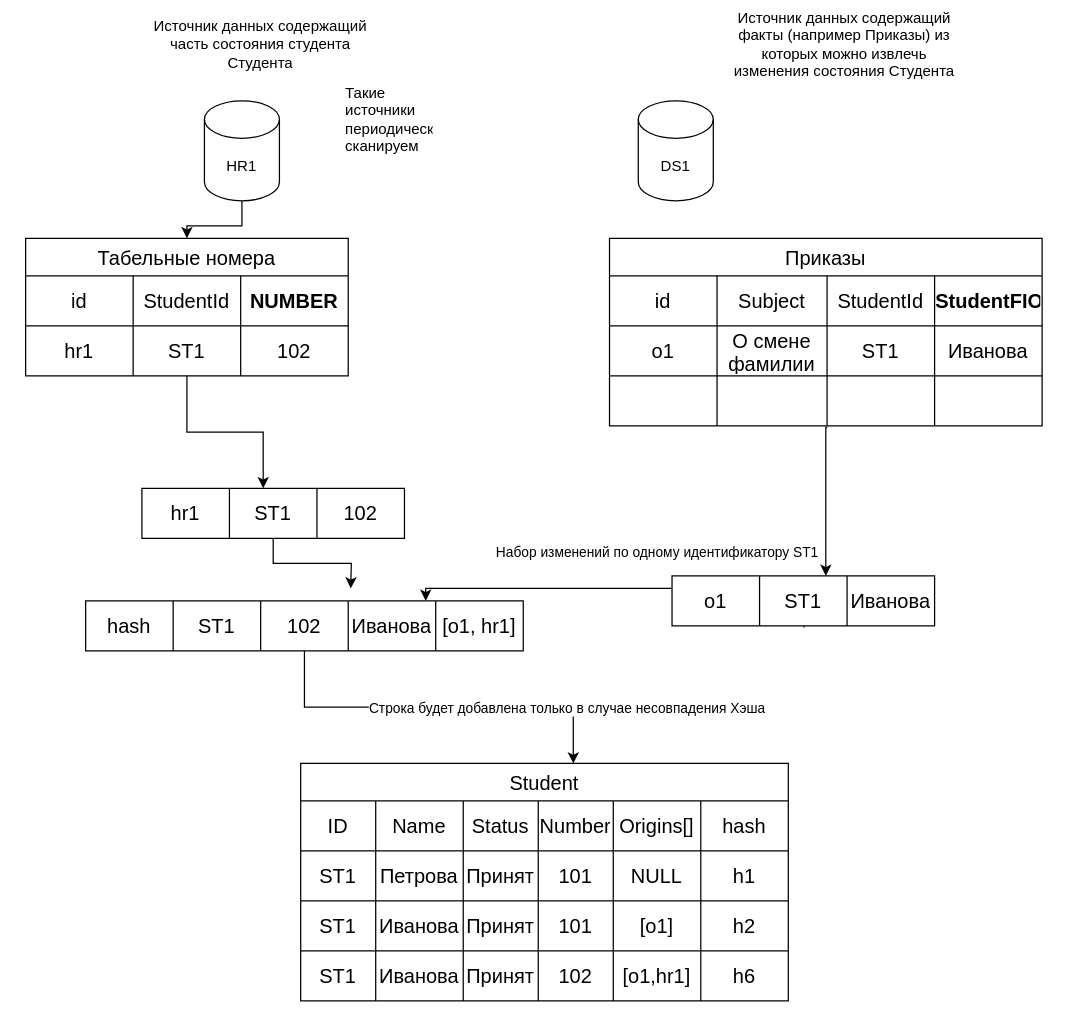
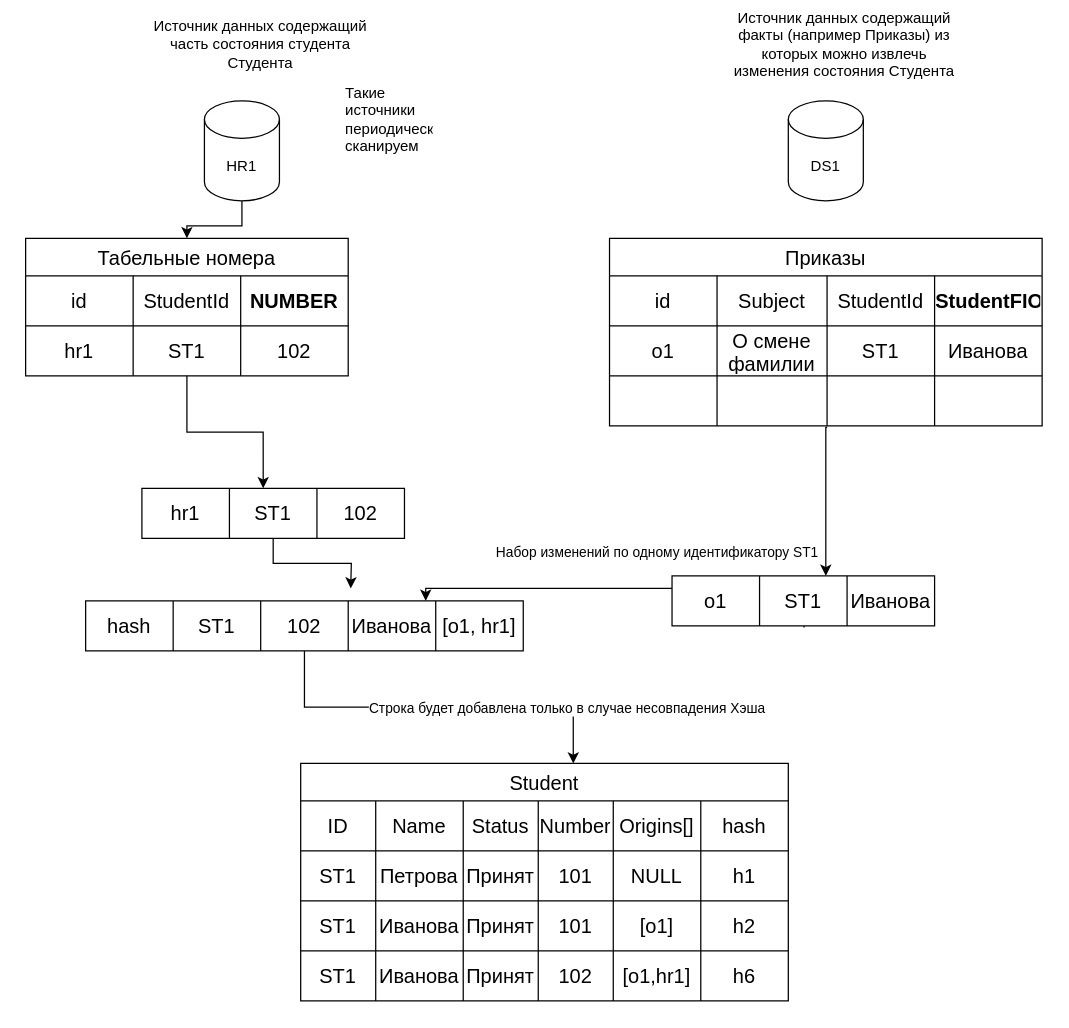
node "DS1": moved (676, 151) -> (826, 151)
